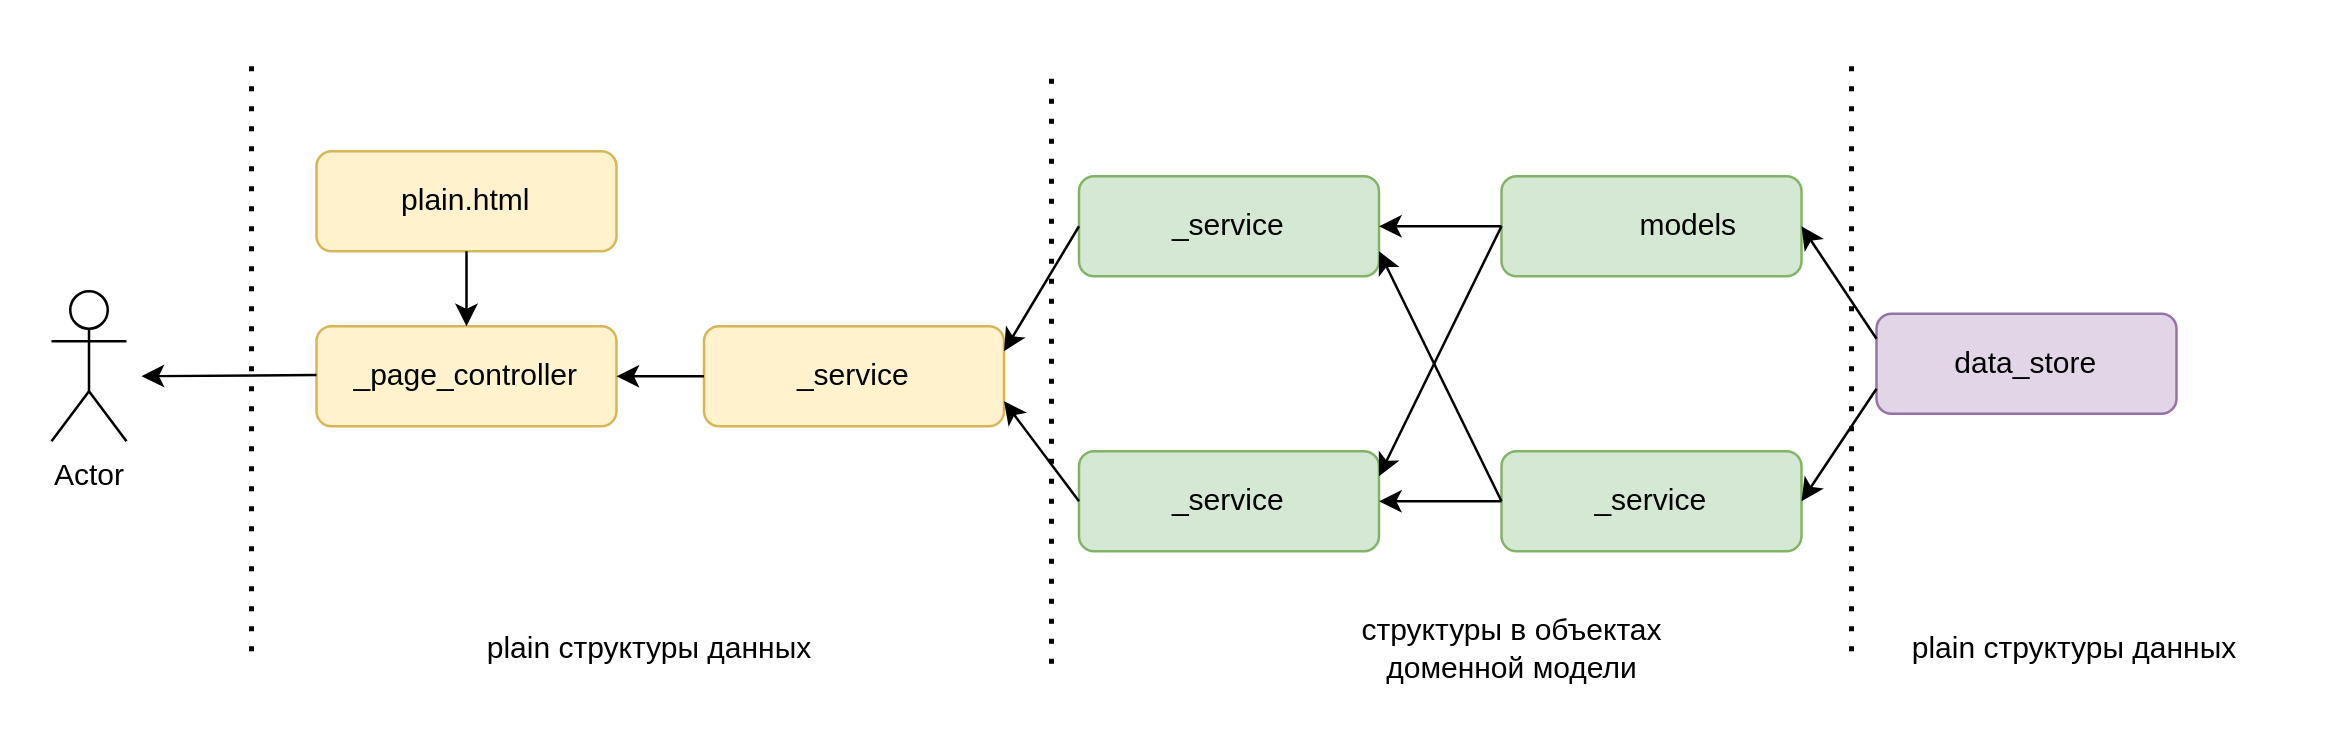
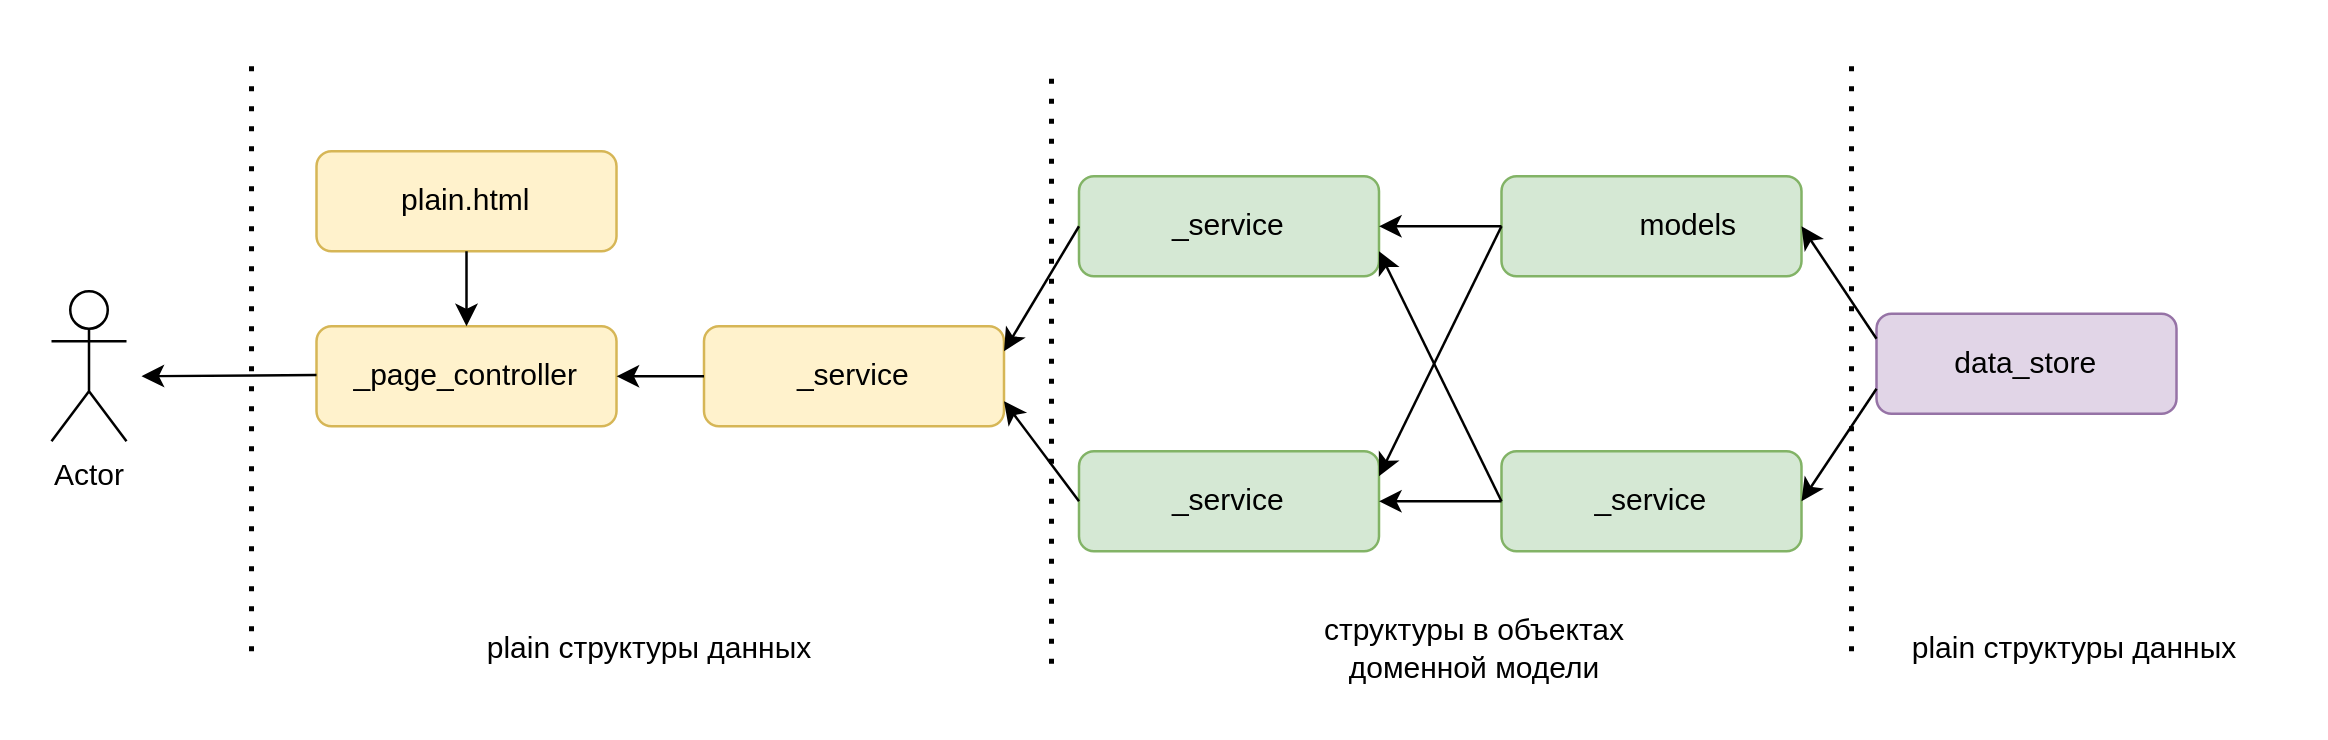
node "структуры в объектах доменной модели": moved (1513, 649) -> (1475, 649)
